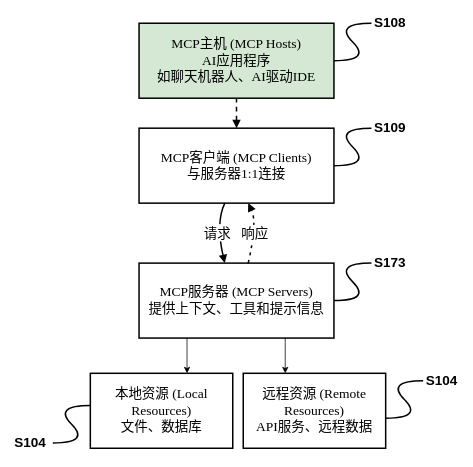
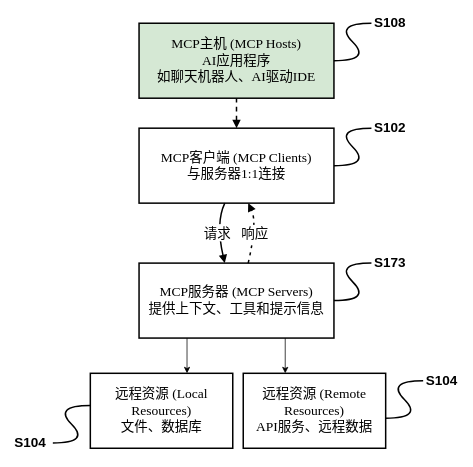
node "S109": label "S109" -> "S102"
node "本地资源 (Local Resources) 文件、数据库": label "本地资源 (Local Resources) 文件、数据库" -> "远程资源 (Local Resources) 文件、数据库"
